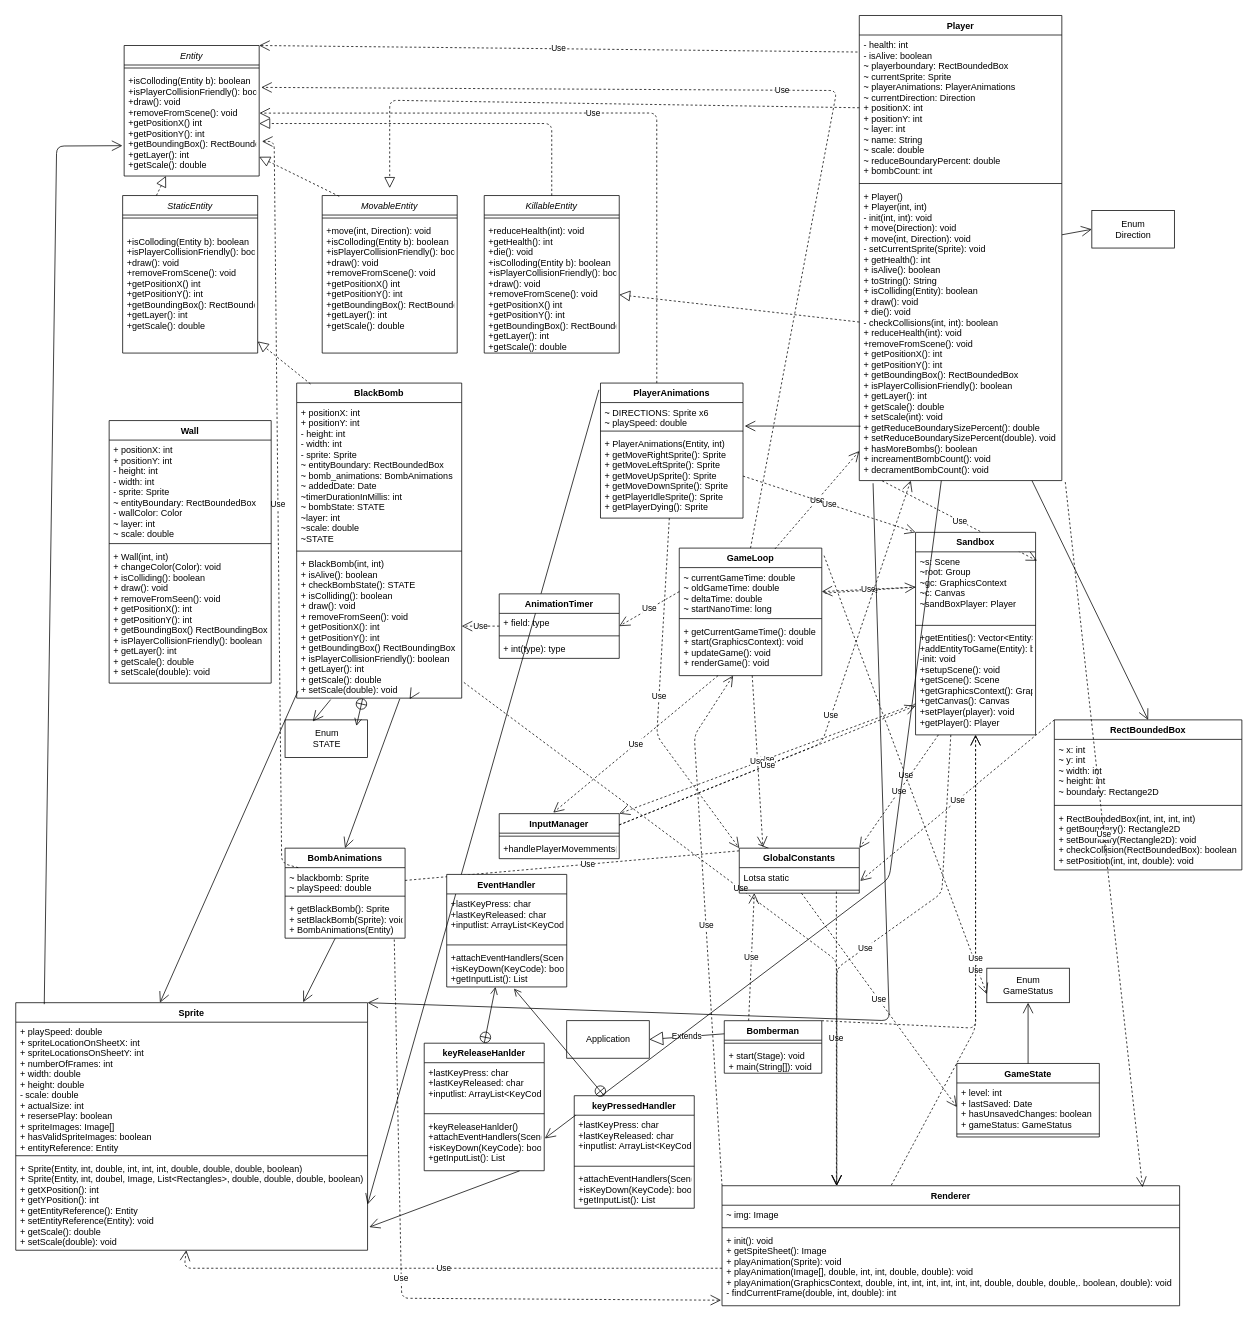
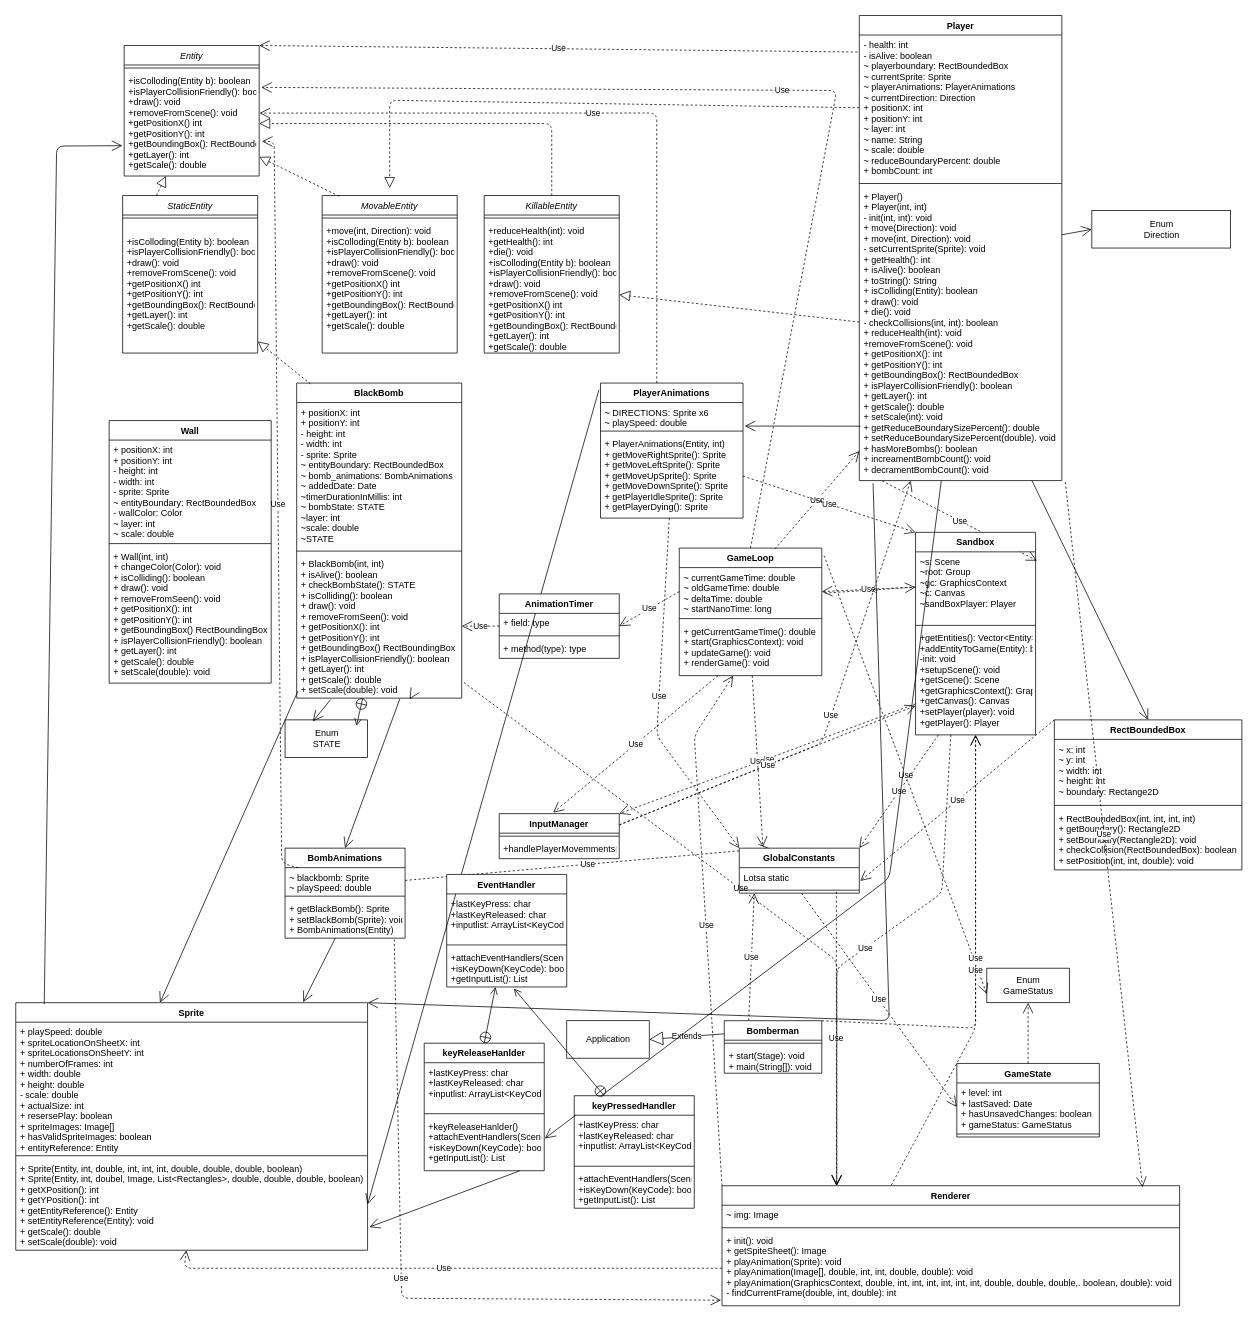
node "Enum Direction": size 83x38 -> 139x38
node "+ int(type): type": label "+ int(type): type" -> "+ method(type): type"
edge "GameState" -> "Enum GameStatus": style solid -> dashed
